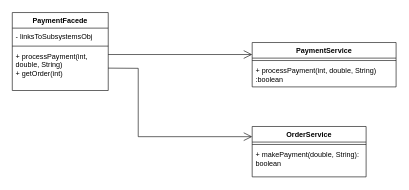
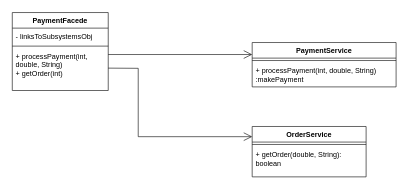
node "+ processPayment(int, double, String) :boolean": label "+ processPayment(int, double, String) :boolean" -> "+ processPayment(int, double, String) :makePayment"
node "+ makePayment(double, String): boolean": label "+ makePayment(double, String): boolean" -> "+ getOrder(double, String): boolean"
